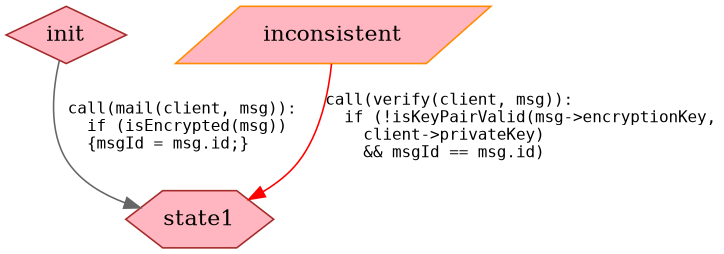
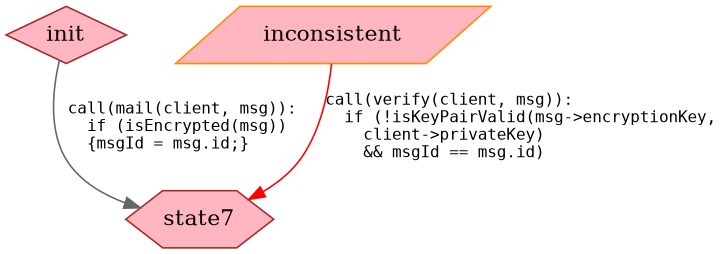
node "state1": label "state1" -> "state7"
